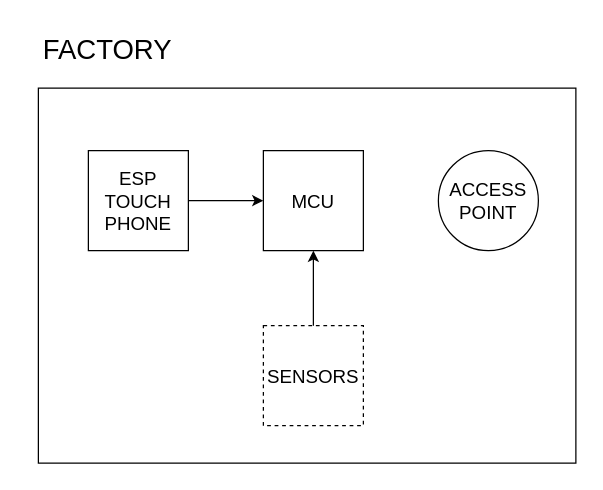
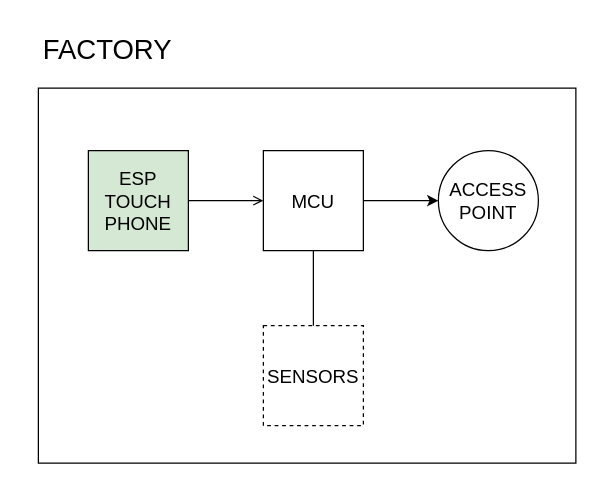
node "ESP TOUCH PHONE": fillcolor #ffffff -> #d5e8d4
edge "ESP TOUCH PHONE" -> "MCU": arrowhead classic -> open
edge "MCU" -> "ACCESS POINT": added
edge "SENSORS" -> "MCU": arrowhead classic -> none
